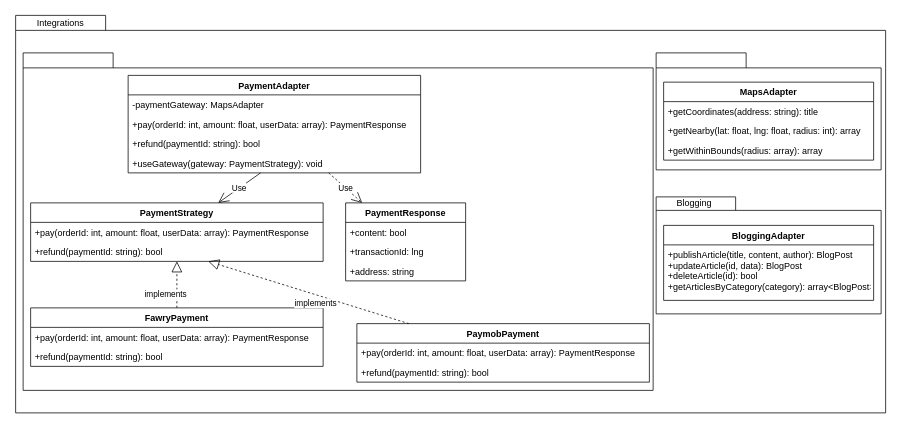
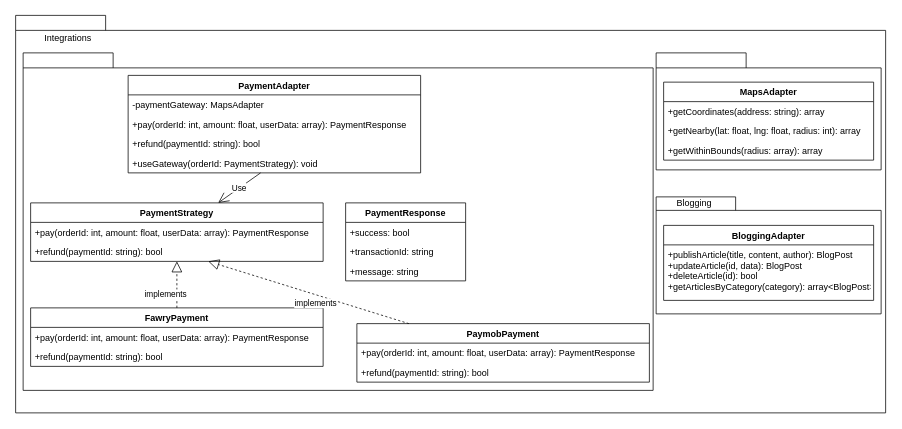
node "Integrations": moved (60, 23) -> (68, 38)
node "+getCoordinates(address: string): title": label "+getCoordinates(address: string): title" -> "+getCoordinates(address: string): array"
node "+useGateway(gateway: PaymentStrategy): void": label "+useGateway(gateway: PaymentStrategy): void" -> "+useGateway(orderId: PaymentStrategy): void"
edge "PaymentAdapter" -> "PaymentResponse": removed, label "Use"
node "+content: bool": label "+content: bool" -> "+success: bool"
node "+transactionId: lng": label "+transactionId: lng" -> "+transactionId: string"
node "+address: string": label "+address: string" -> "+message: string"
